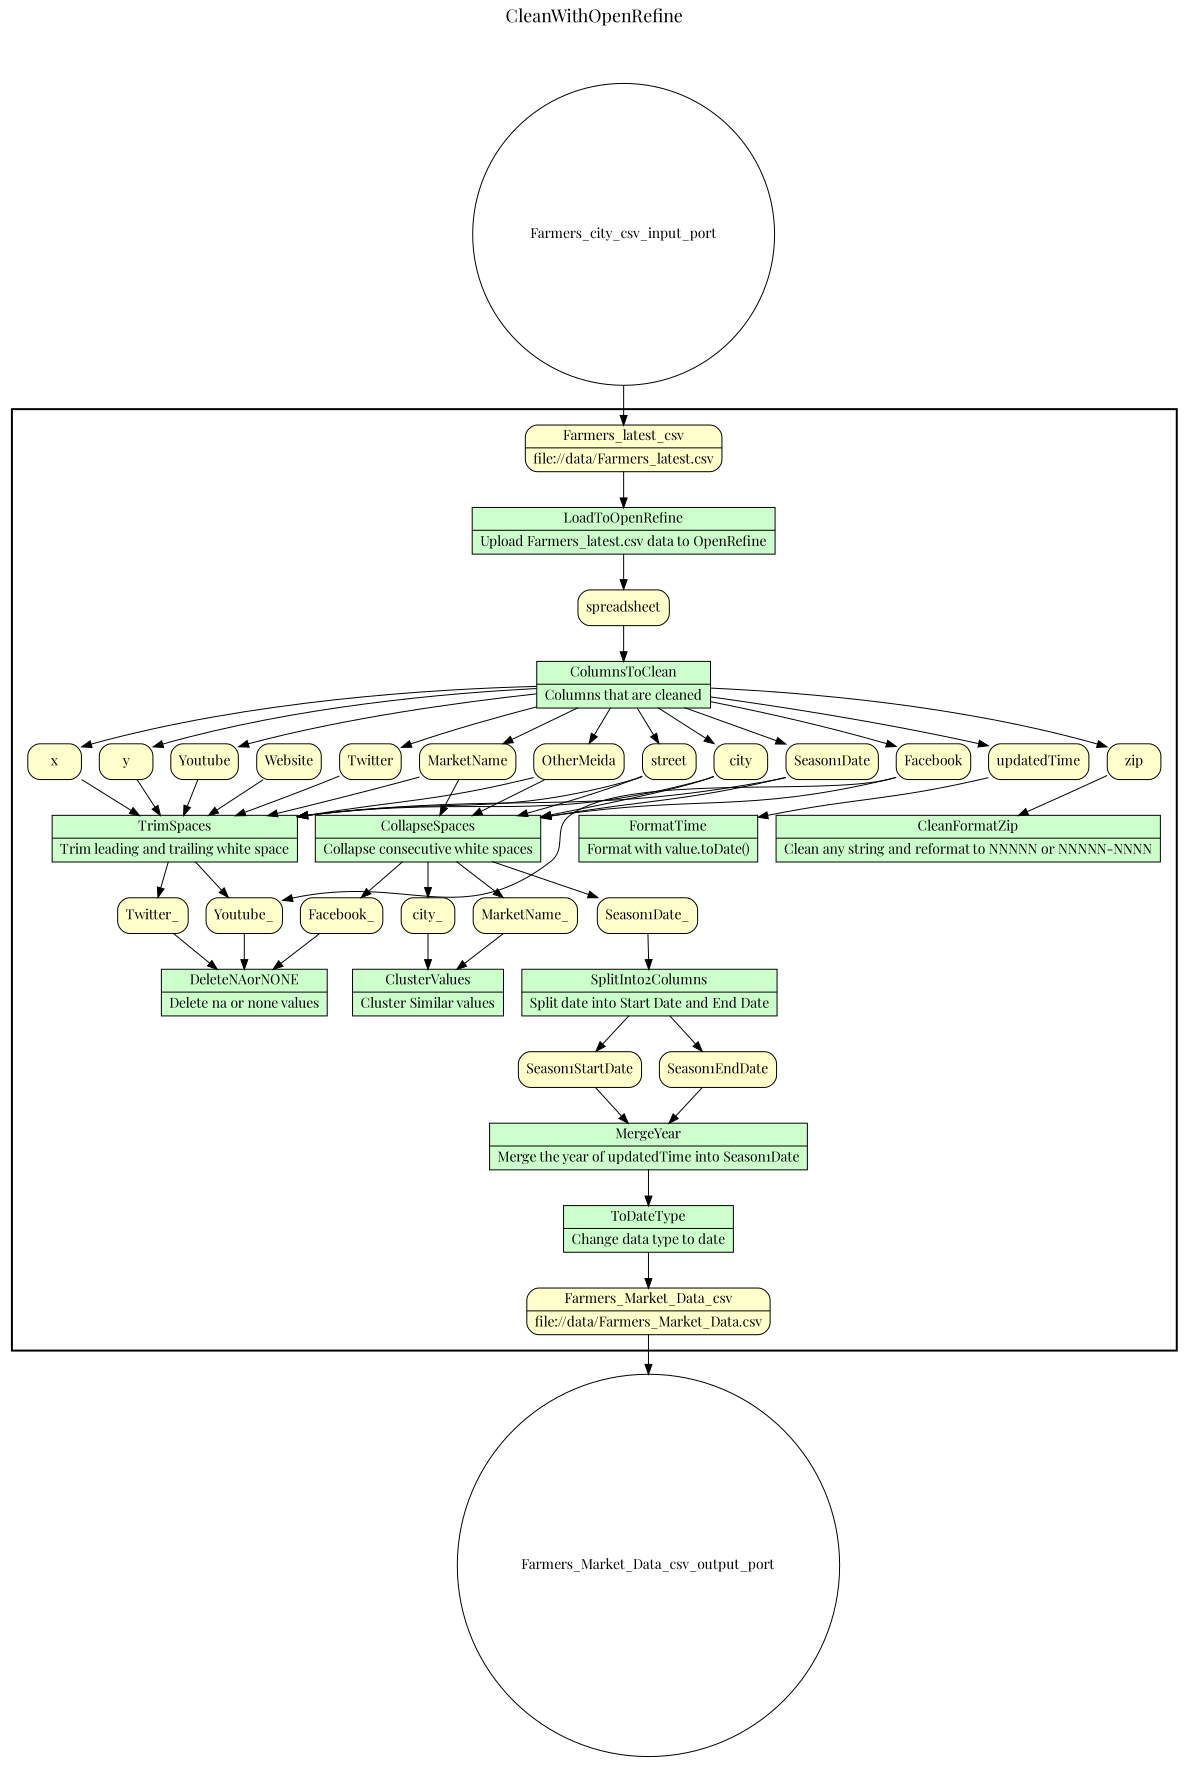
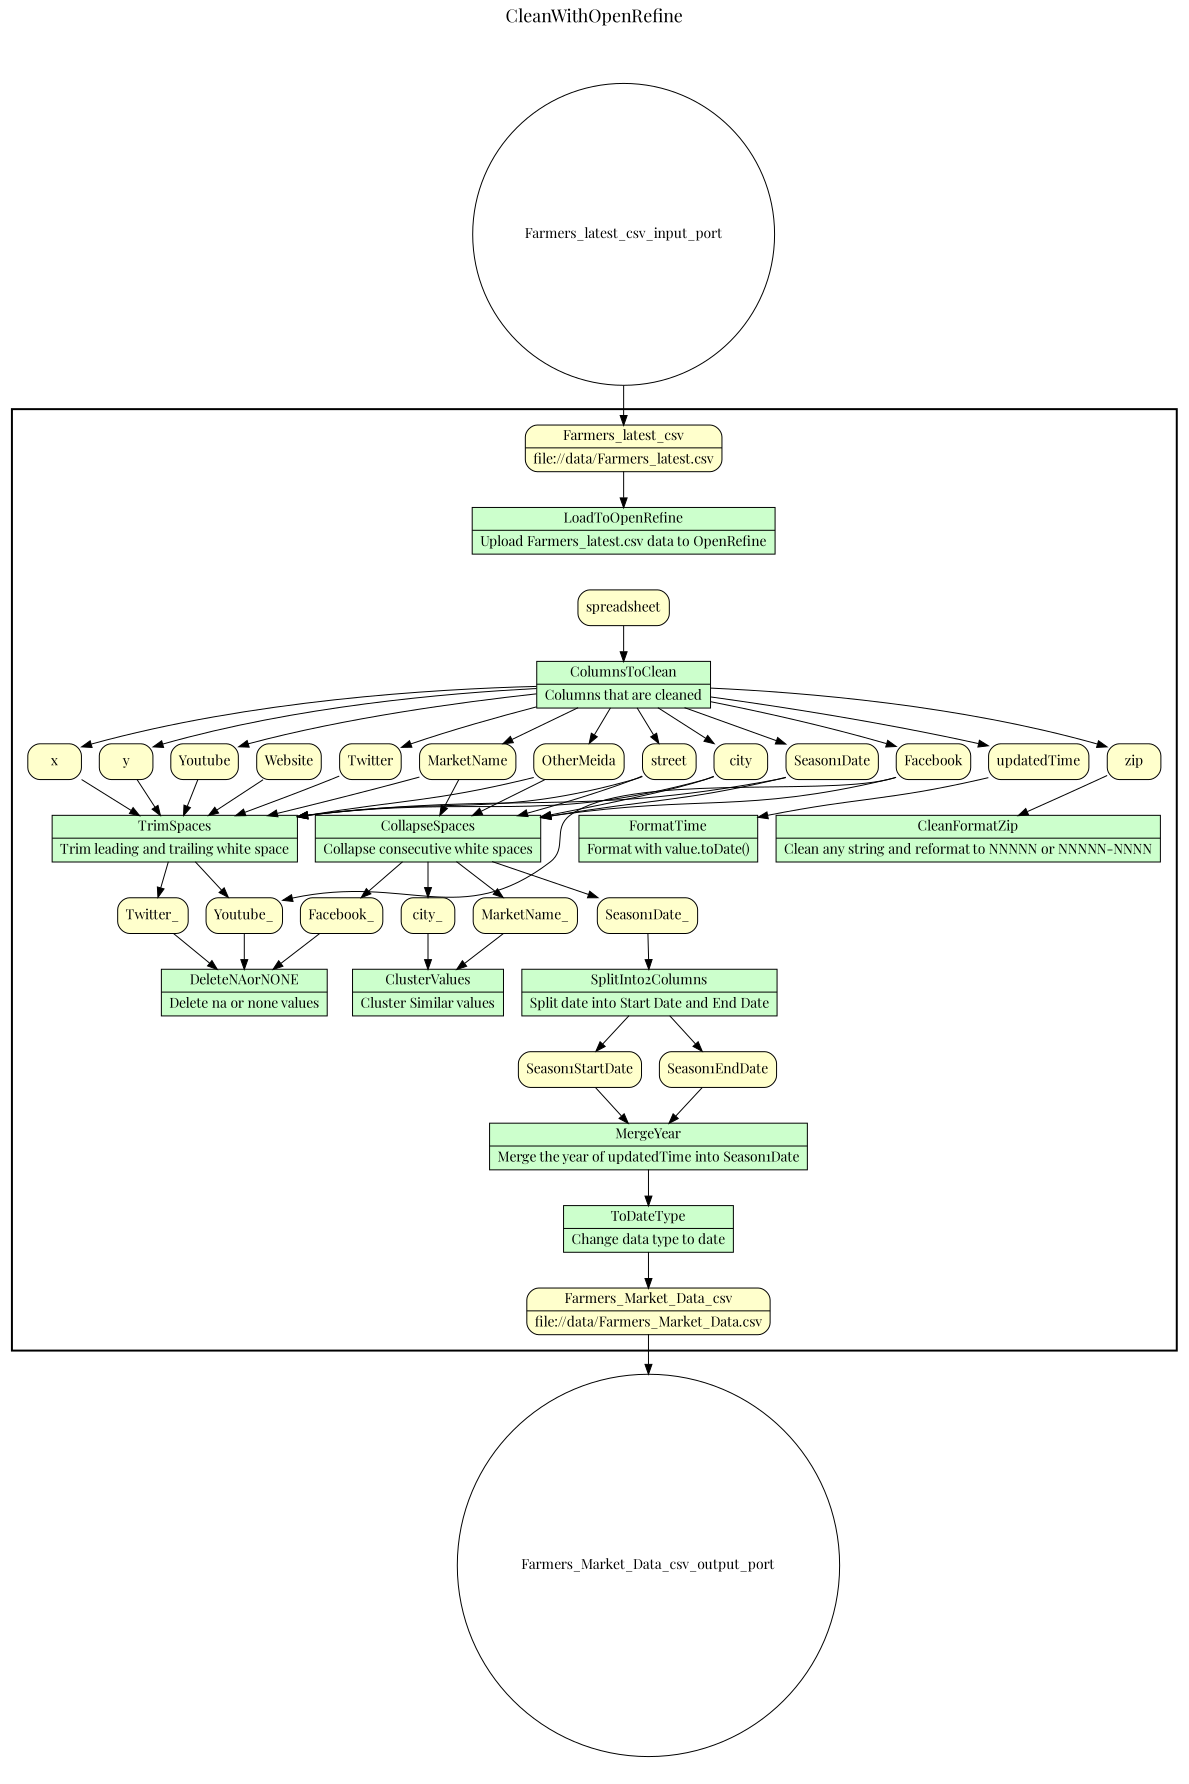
node "Farmers_city_csv_input_port": label "Farmers_city_csv_input_port" -> "Farmers_latest_csv_input_port"
edge "LoadToOpenRefine" -> "spreadsheet": removed
